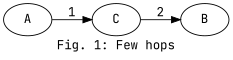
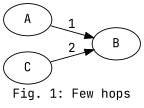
edge "A" -> "C": now "A" -> "B"
